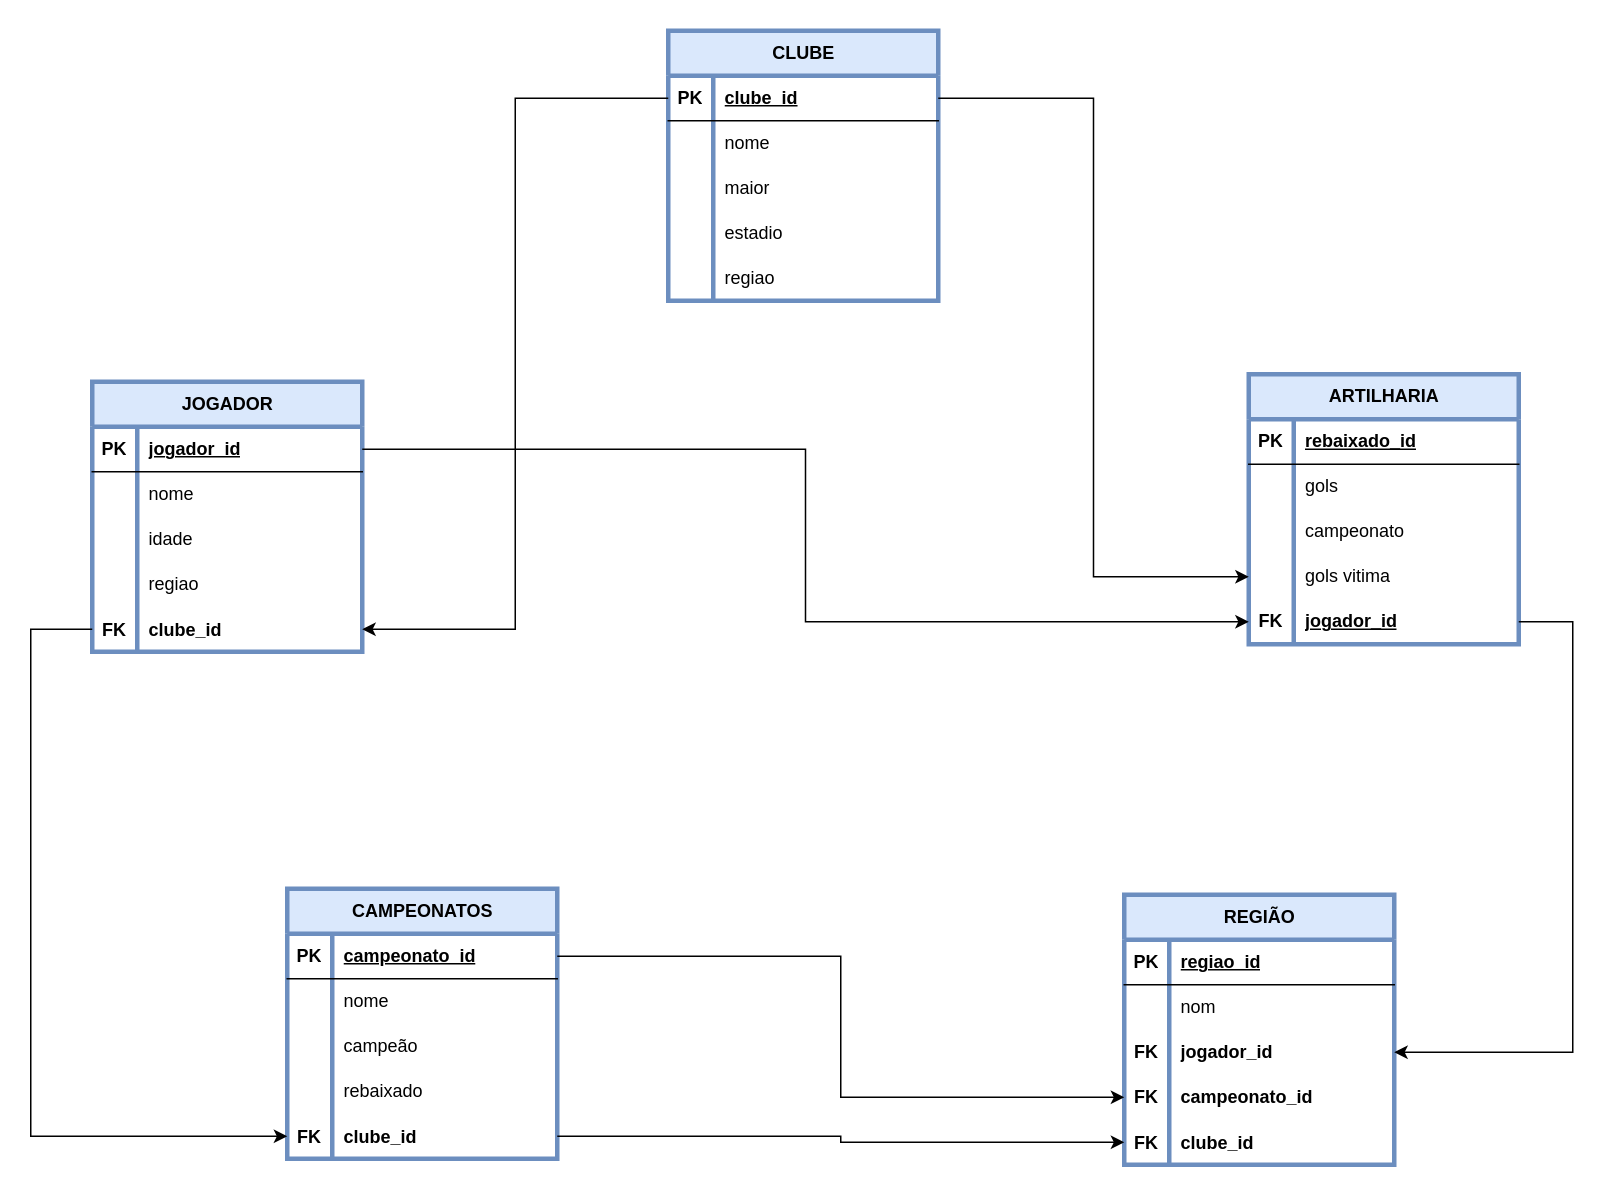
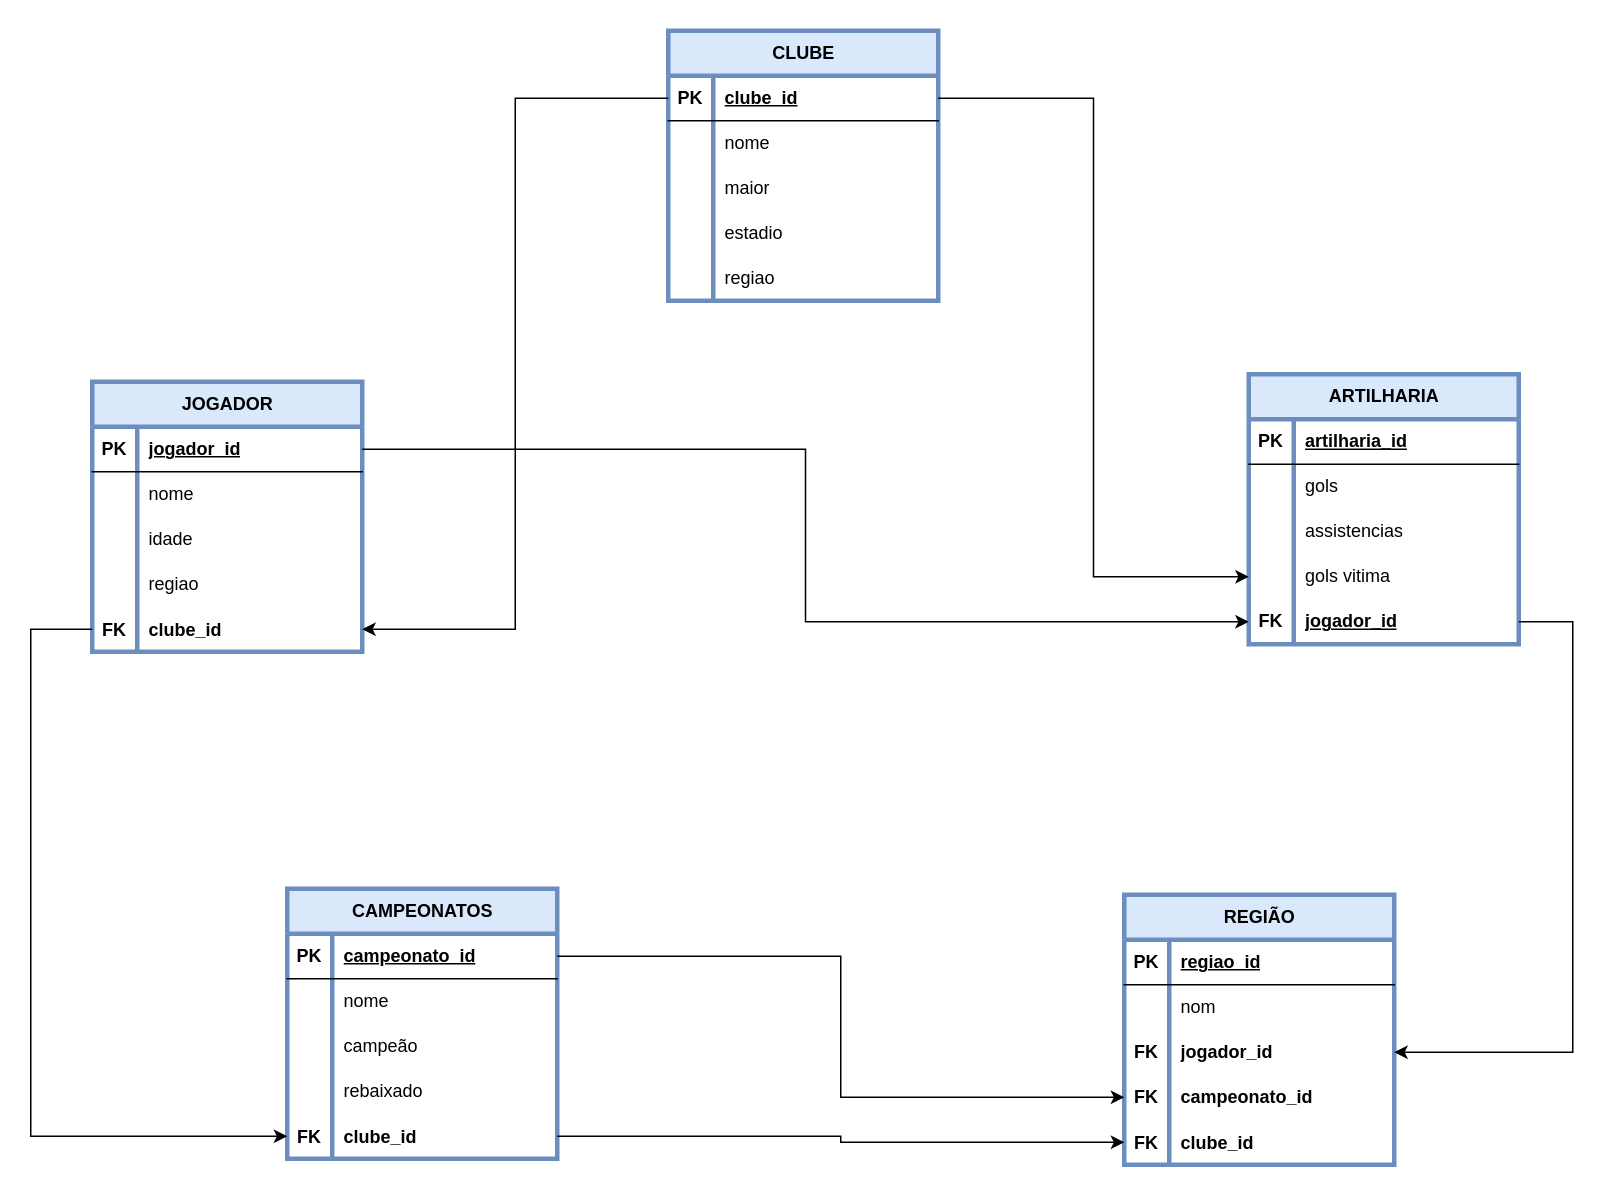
node "rebaixado_id": label "rebaixado_id" -> "artilharia_id"
node "campeonato": label "campeonato" -> "assistencias"
